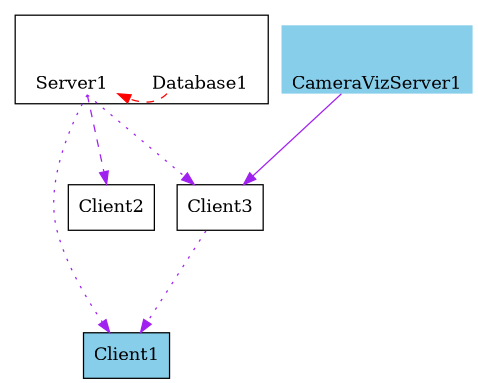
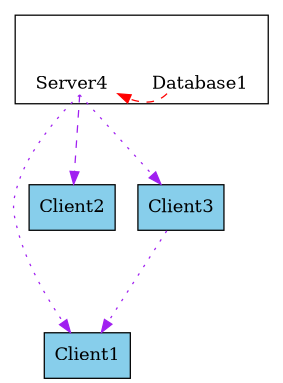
node "Server1": label "Server1" -> "Server4"
node "CameraVizServer1": removed
node "Client2": fillcolor white -> skyblue
node "Client3": fillcolor white -> skyblue
